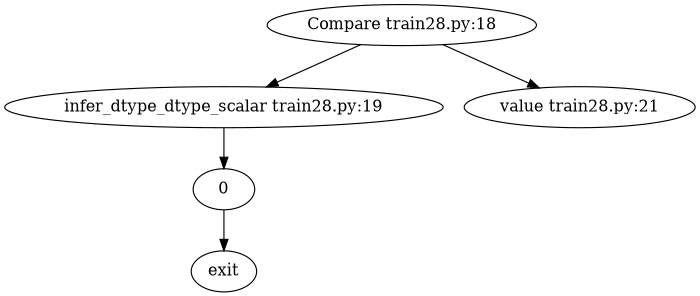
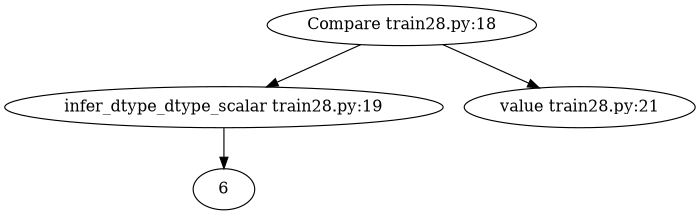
node "0": label "0" -> "6"
node "exit": removed
